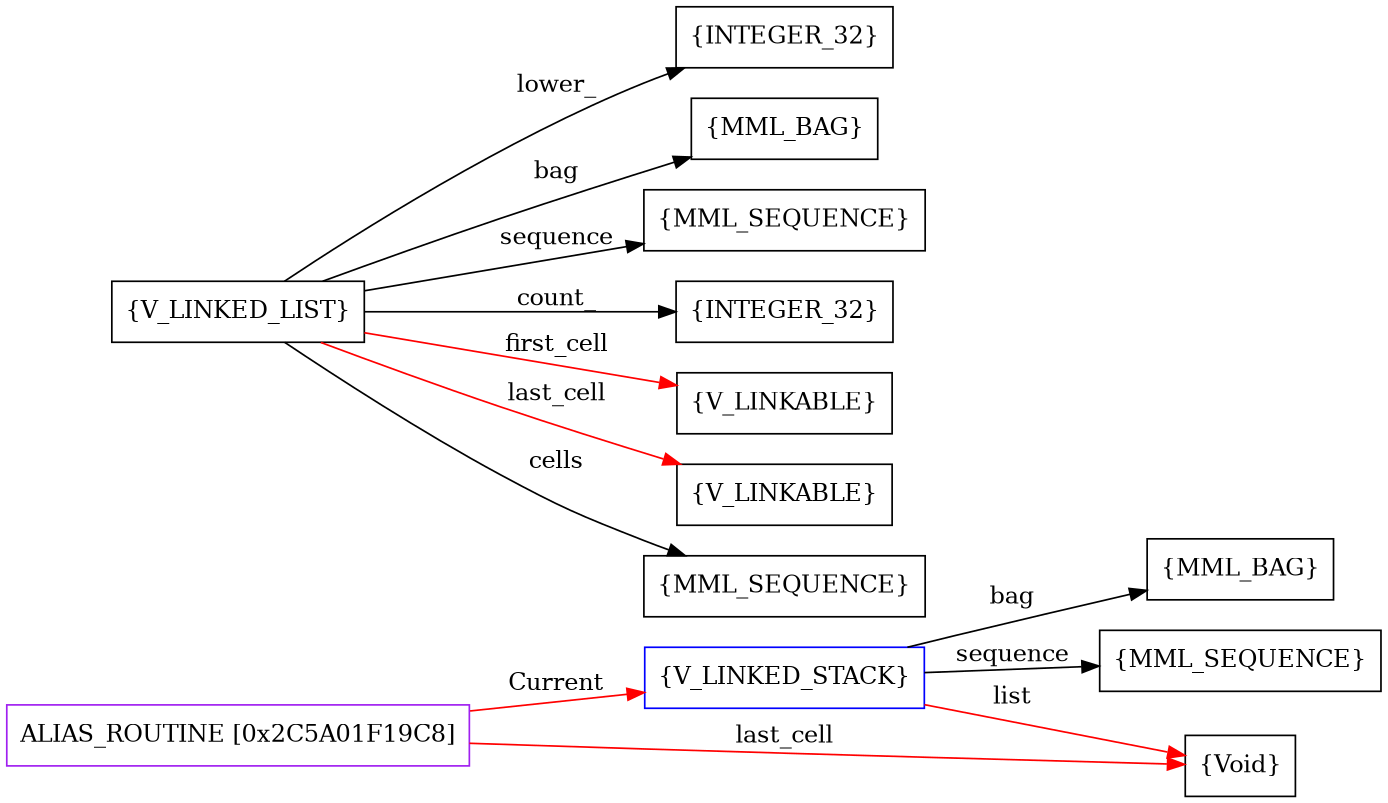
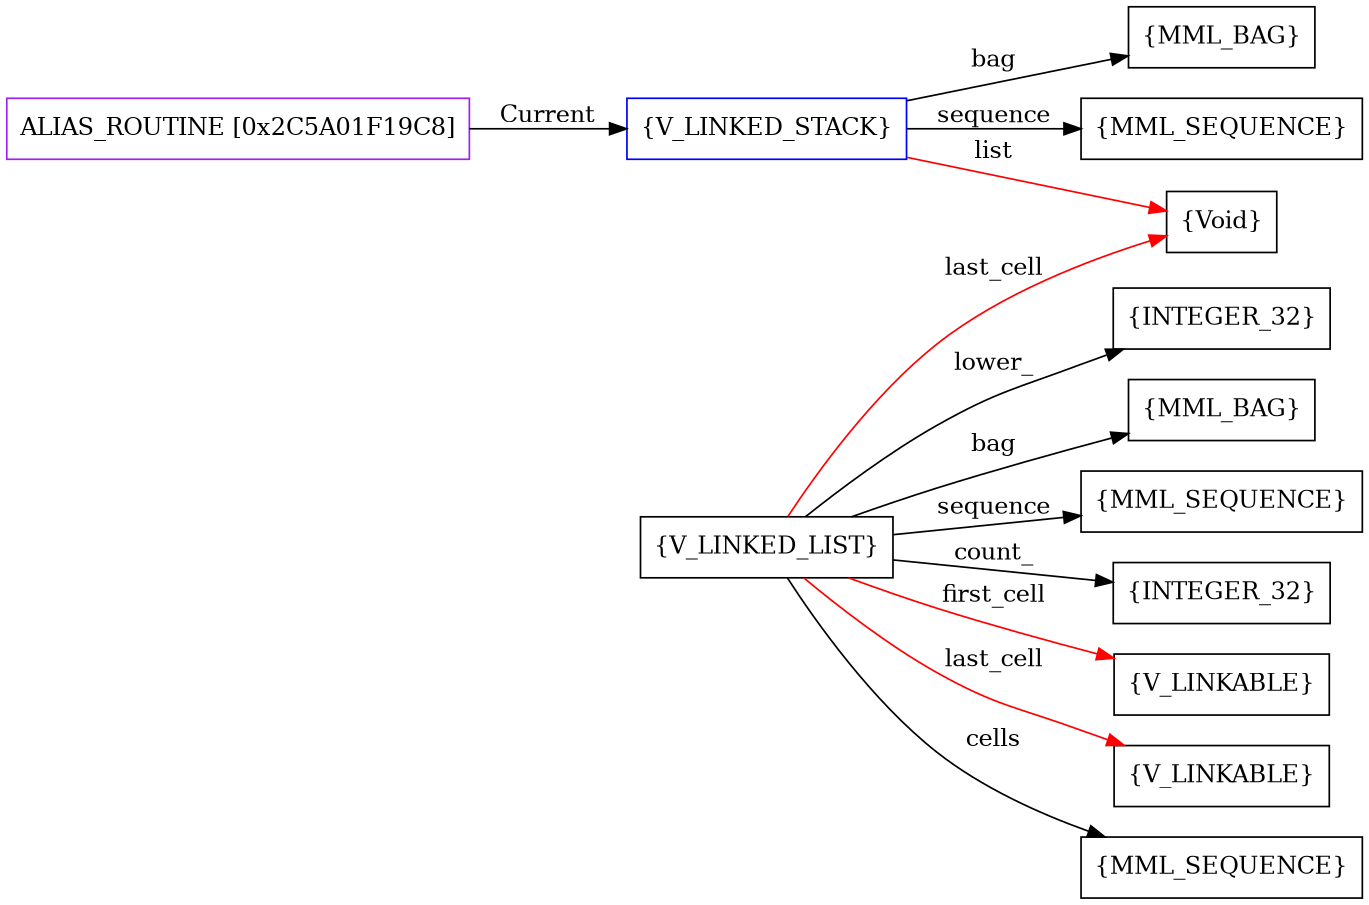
edge "ALIAS_ROUTINE [0x2C5A01F19C8]" -> "{V_LINKED_STACK}": color red -> black
edge "ALIAS_ROUTINE [0x2C5A01F19C8]" -> "{Void}": now "{V_LINKED_LIST}" -> "{Void}"
